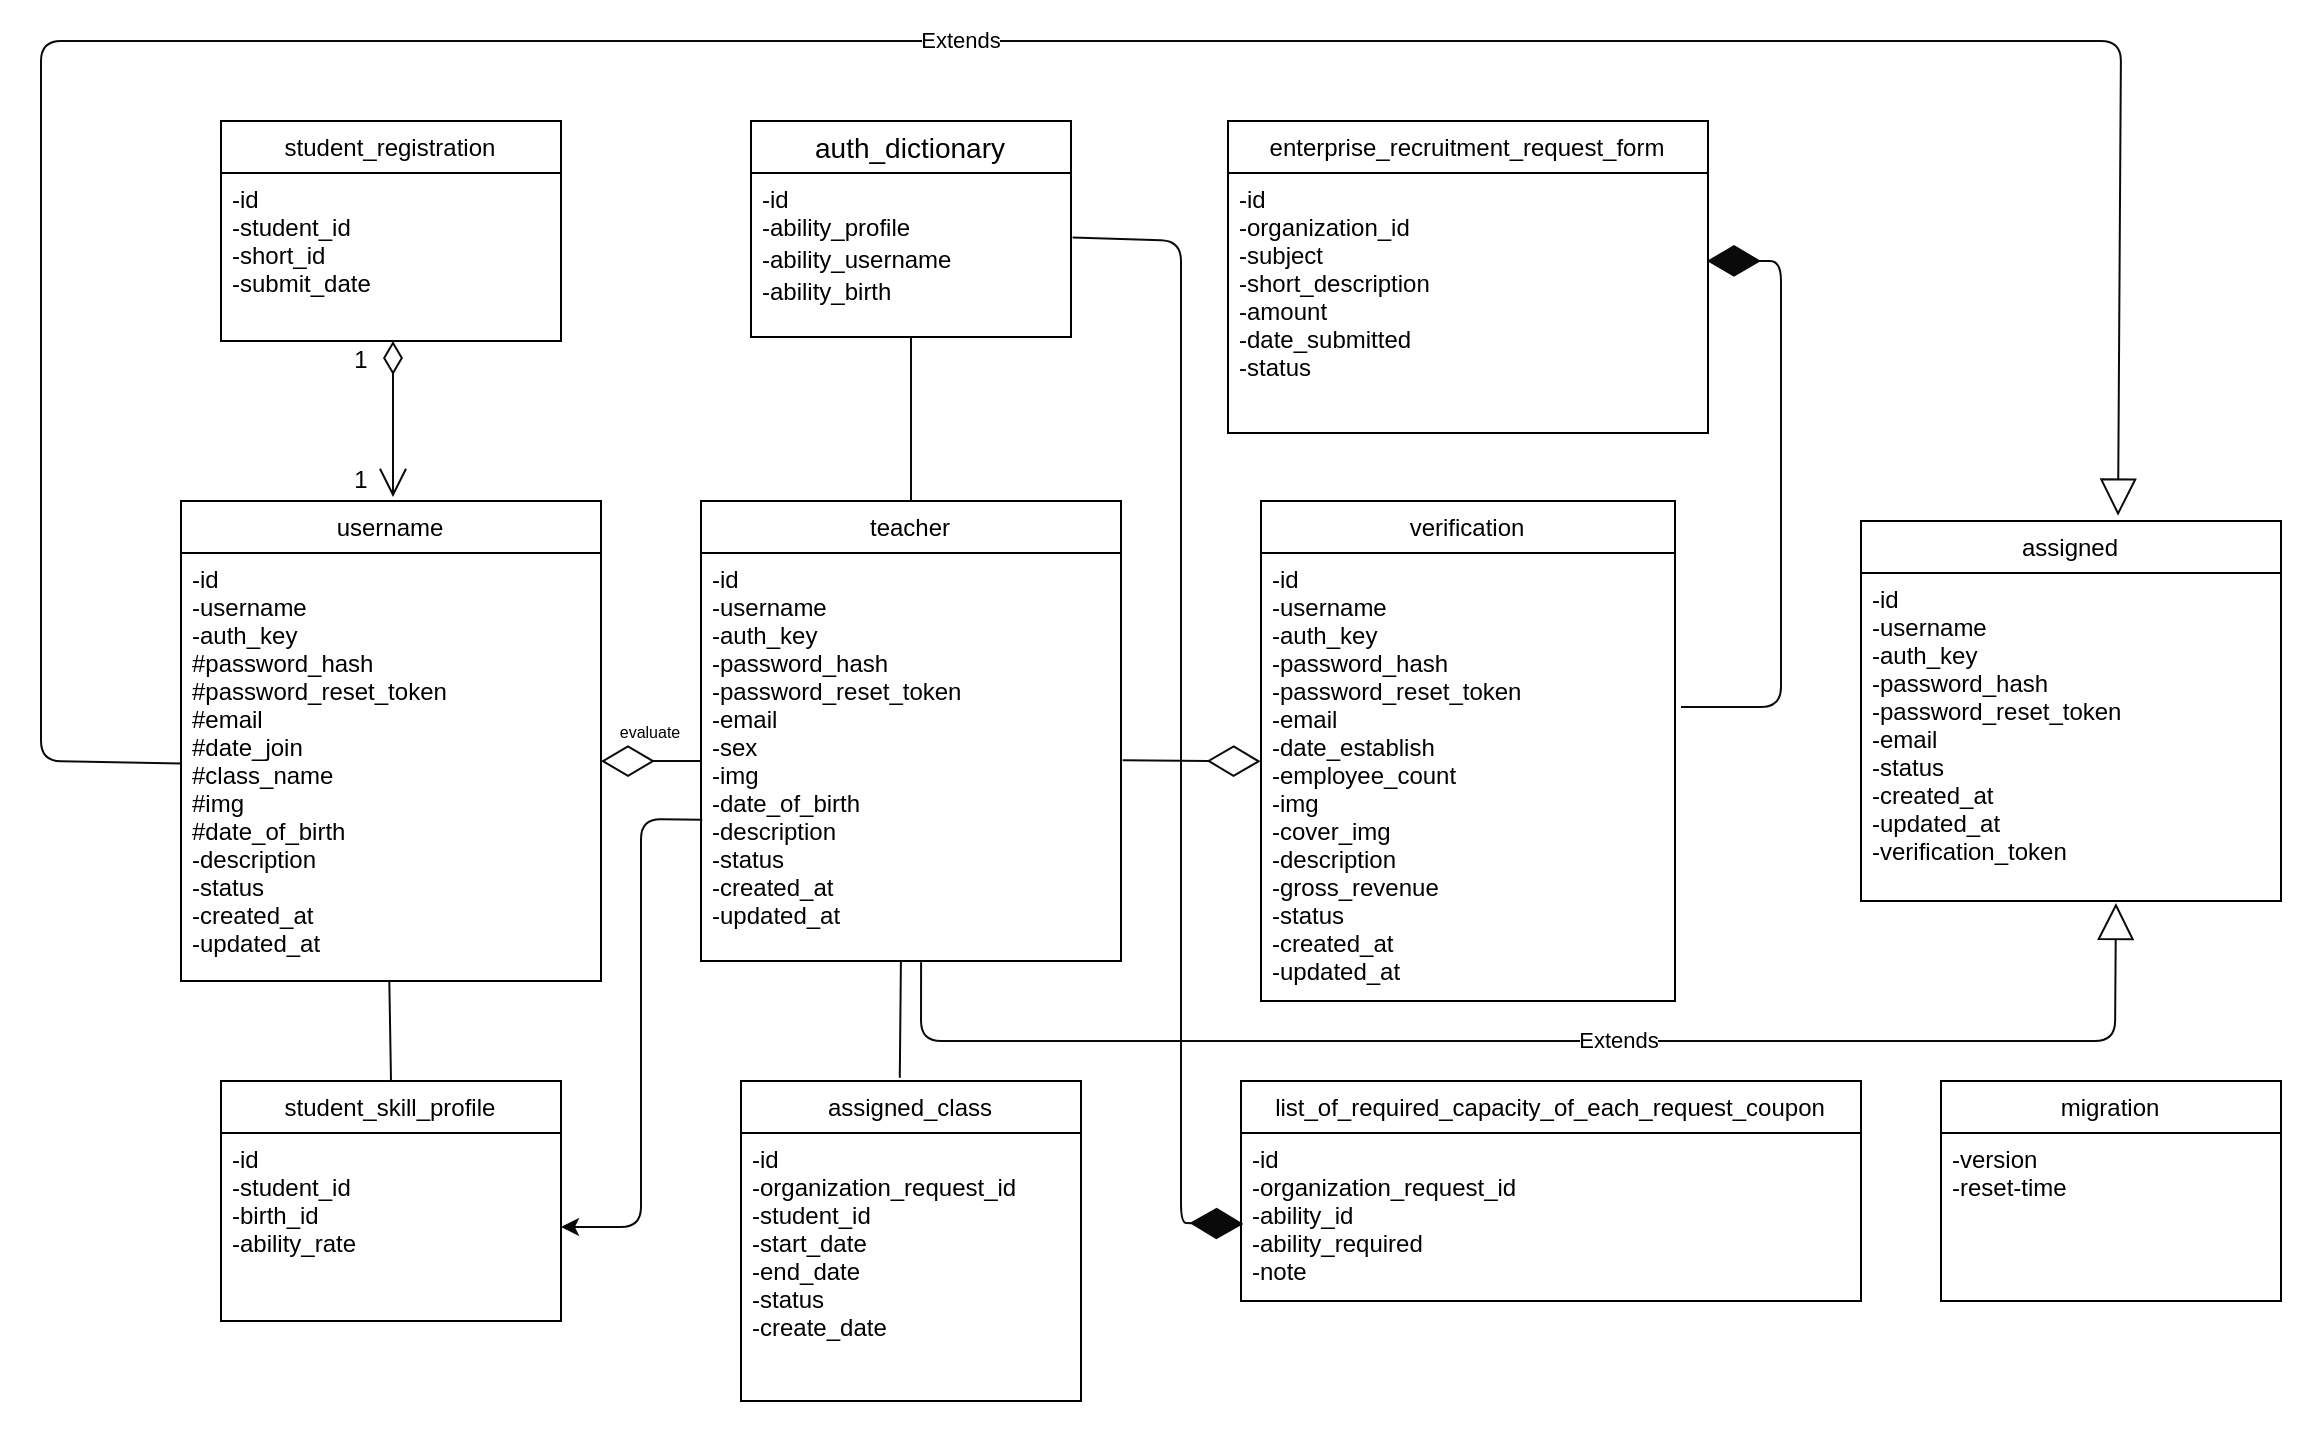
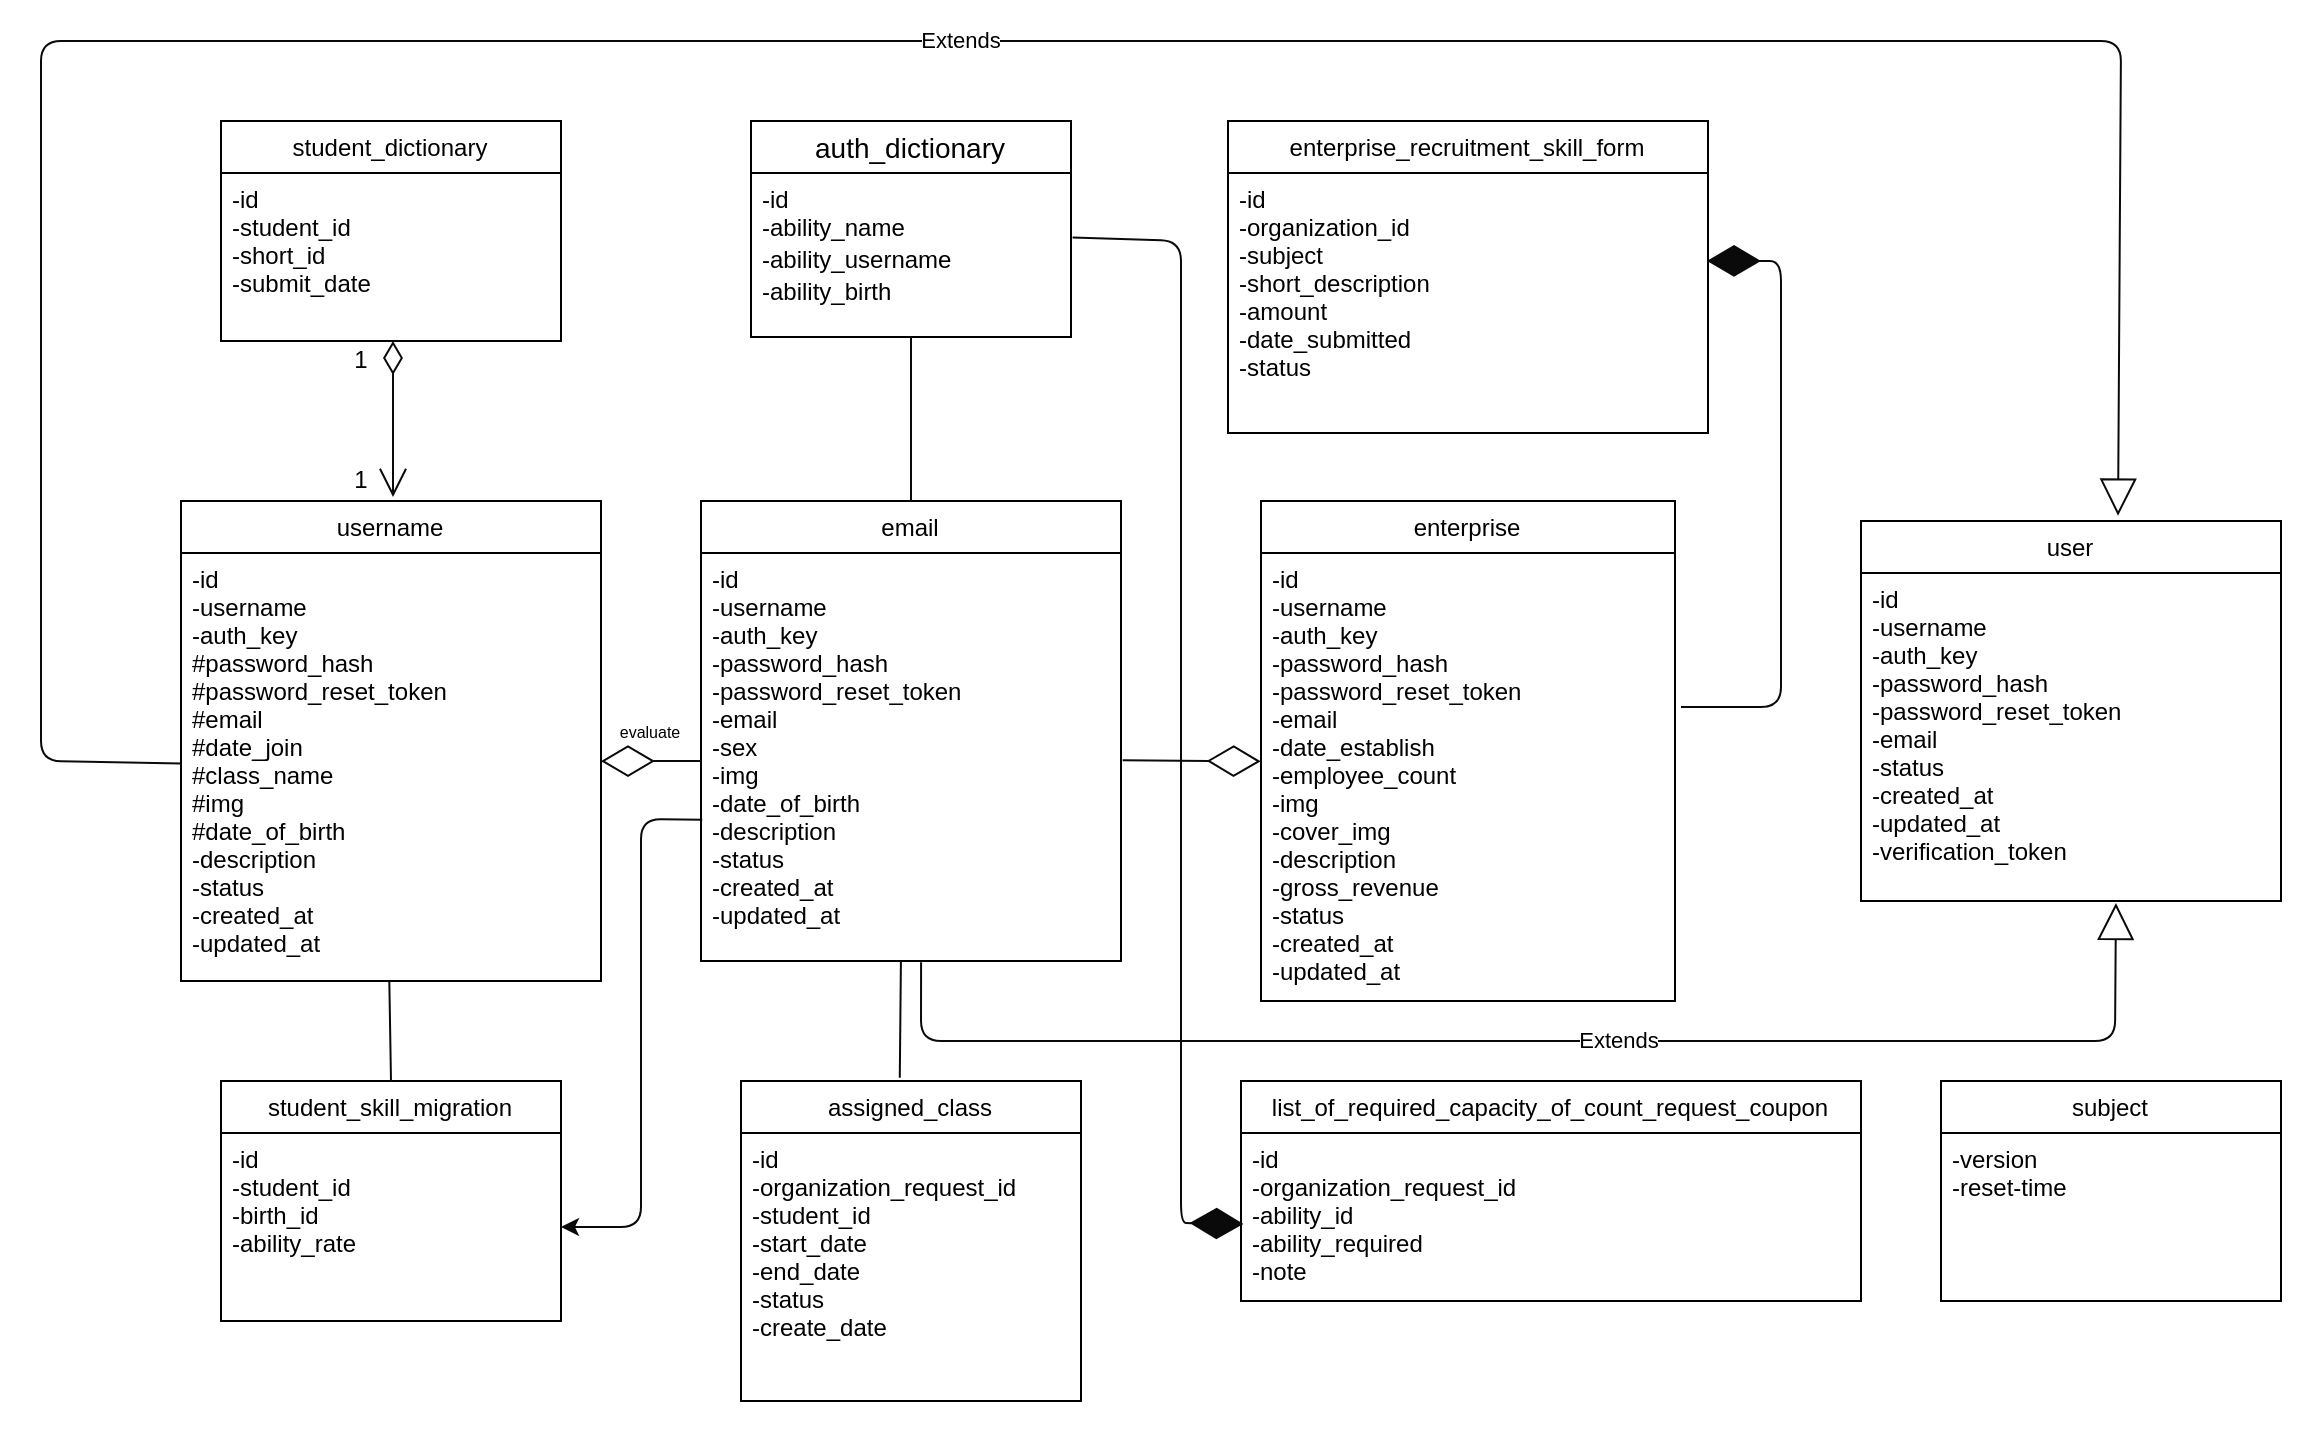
node "student_registration": label "student_registration" -> "student_dictionary"
node "enterprise_recruitment_request_form": label "enterprise_recruitment_request_form" -> "enterprise_recruitment_skill_form"
node "-id -ability_profile": label "-id -ability_profile" -> "-id -ability_name"
node "teacher": label "teacher" -> "email"
node "verification": label "verification" -> "enterprise"
node "assigned": label "assigned" -> "user"
node "student_skill_profile": label "student_skill_profile" -> "student_skill_migration"
node "list_of_required_capacity_of_each_request_coupon": label "list_of_required_capacity_of_each_request_coupon" -> "list_of_required_capacity_of_count_request_coupon"
node "migration": label "migration" -> "subject"
